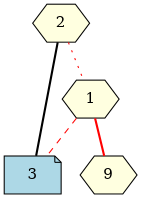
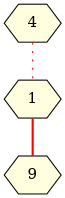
node "2": label "2" -> "4"
node "3": removed
